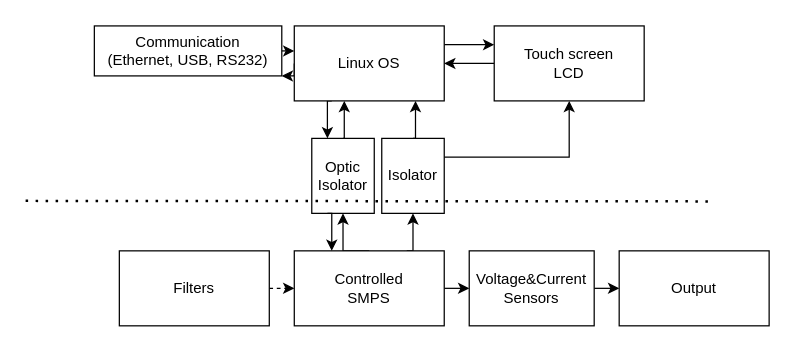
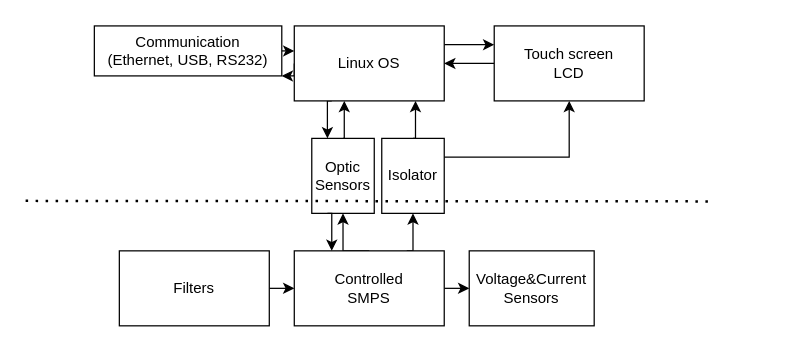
node "Optic Isolator": label "Optic Isolator" -> "Optic Sensors"
edge "Filters" -> "Controlled SMPS": style dashed -> solid
edge "Voltage&Current Sensors" -> "Output": removed
node "Output": removed
